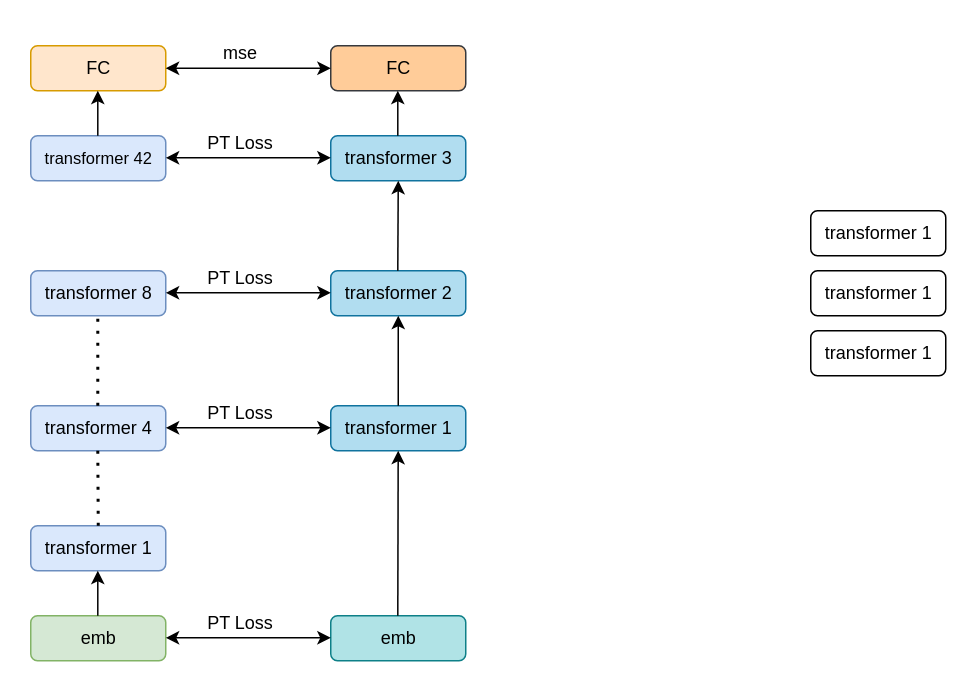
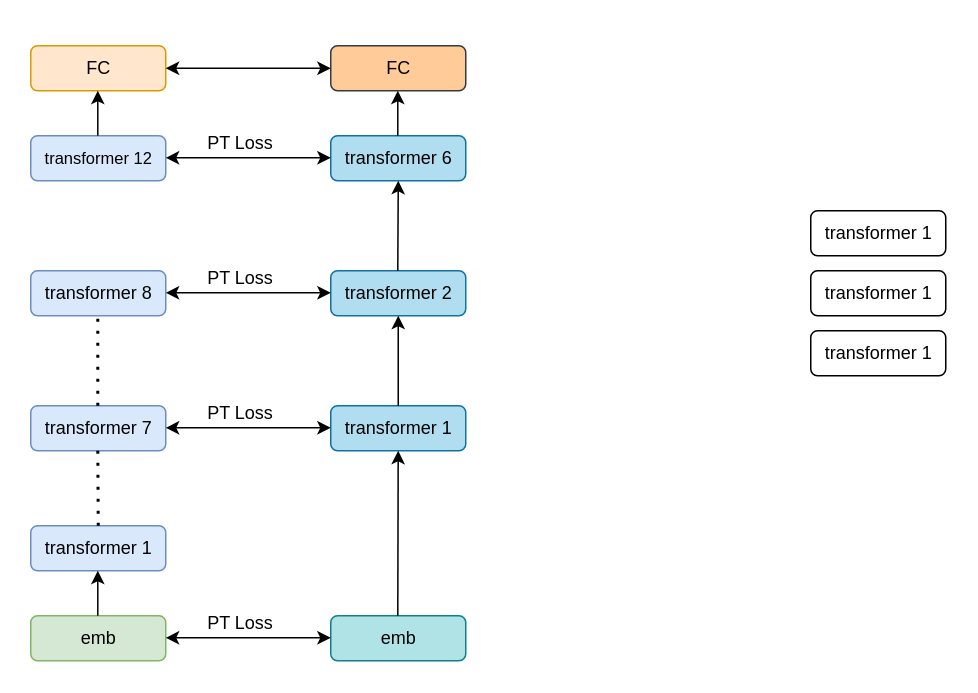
node "mse": removed
node "transformer 42": label "transformer 42" -> "transformer 12"
node "transformer 3": label "transformer 3" -> "transformer 6"
node "transformer 4": label "transformer 4" -> "transformer 7"
